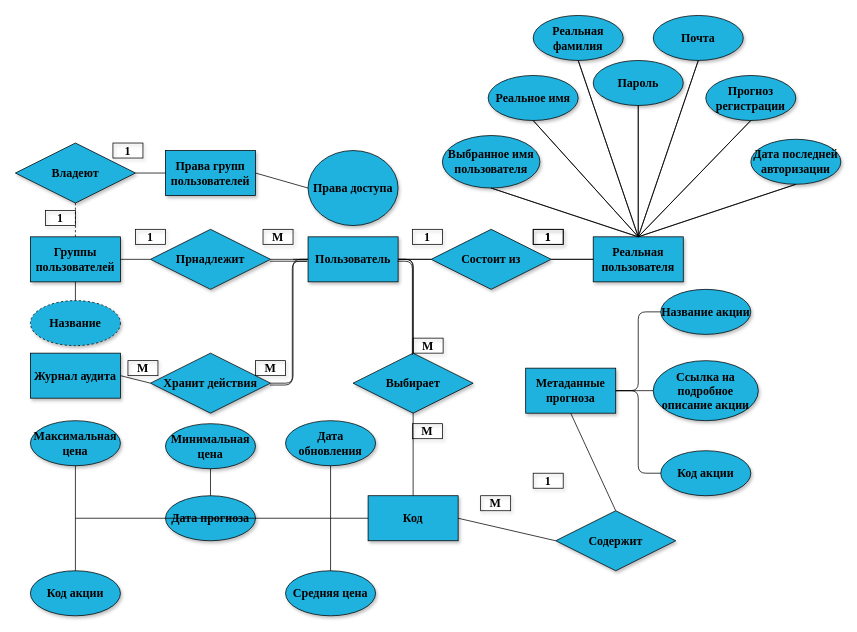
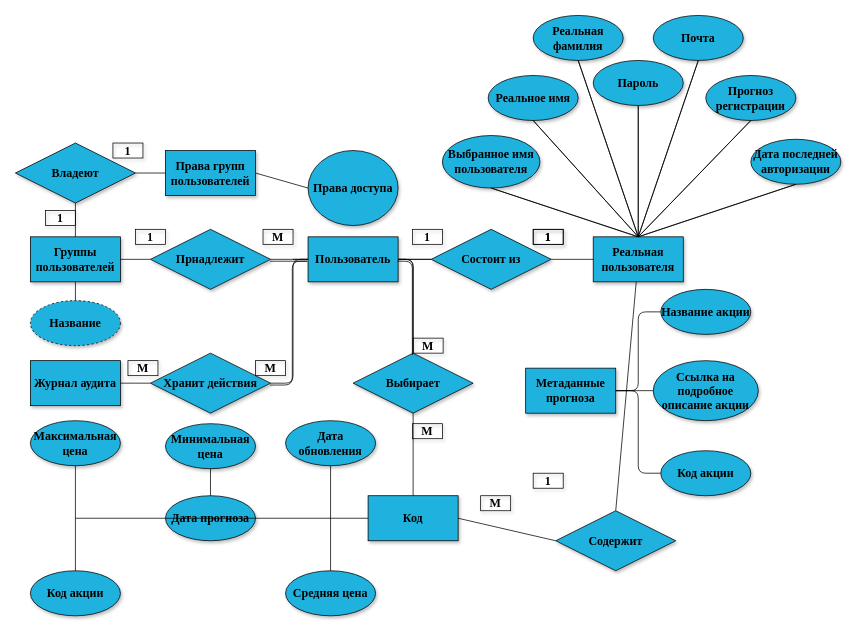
edge "Владеют" -- "Группы пользователей": style dashed -> solid
edge "Состоит из" -- "Реальная пользователя": removed
node "Журнал аудита": moved (75, 375) -> (75, 383)
edge "Метаданные прогноза" -- "Содержит": now "Реальная пользователя" -- "Содержит"
